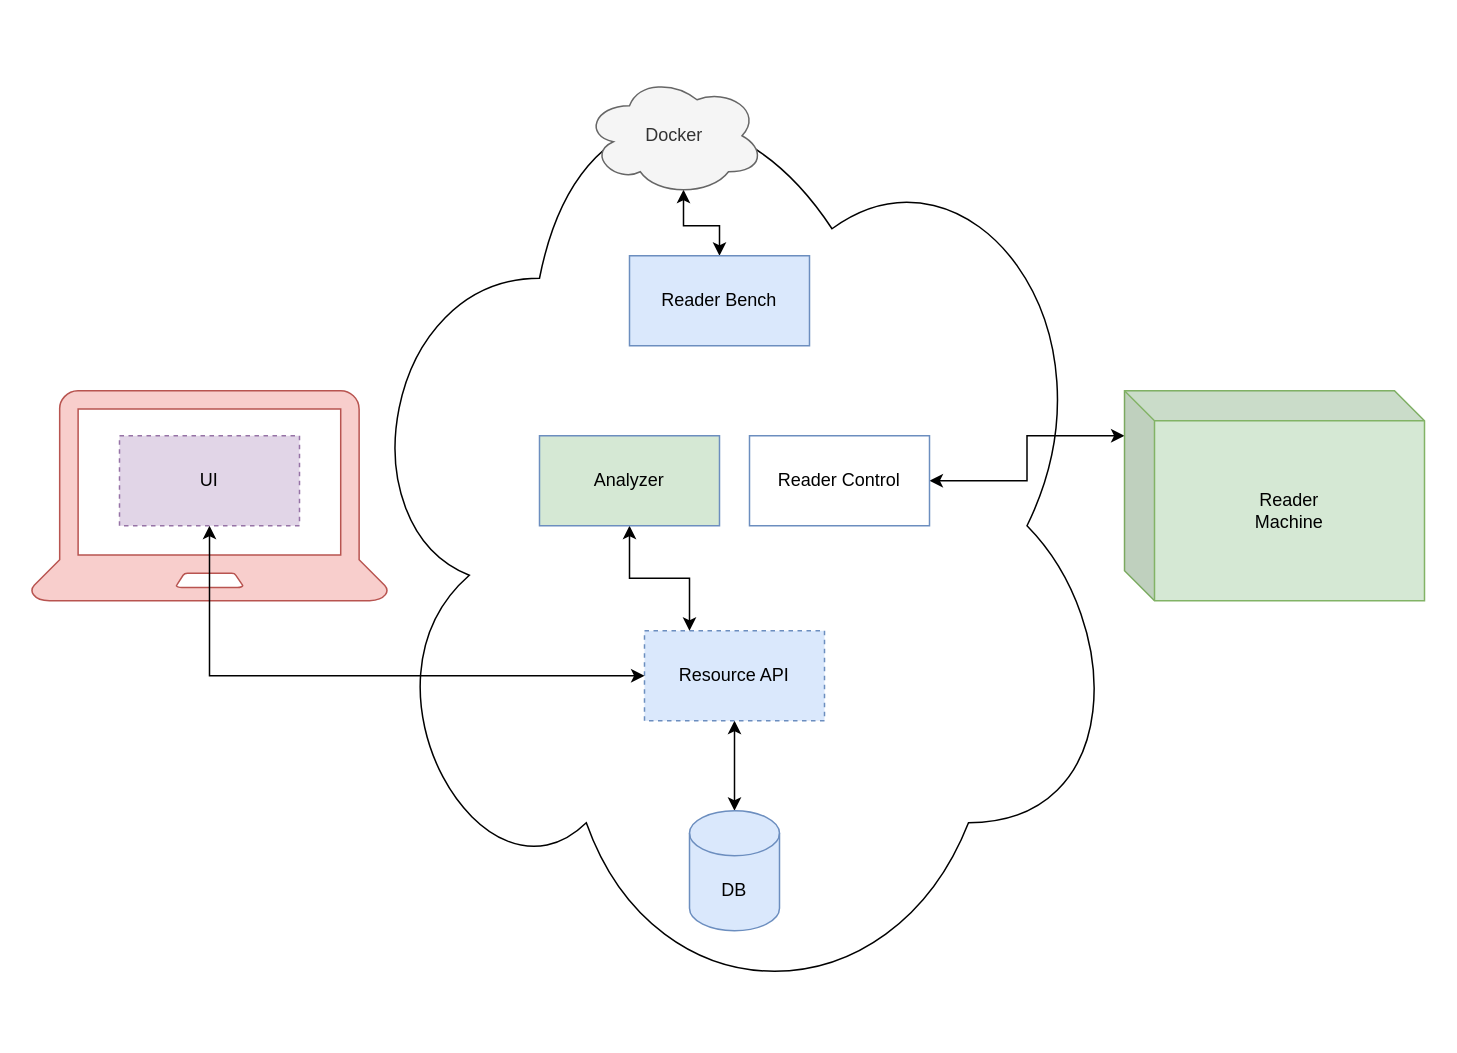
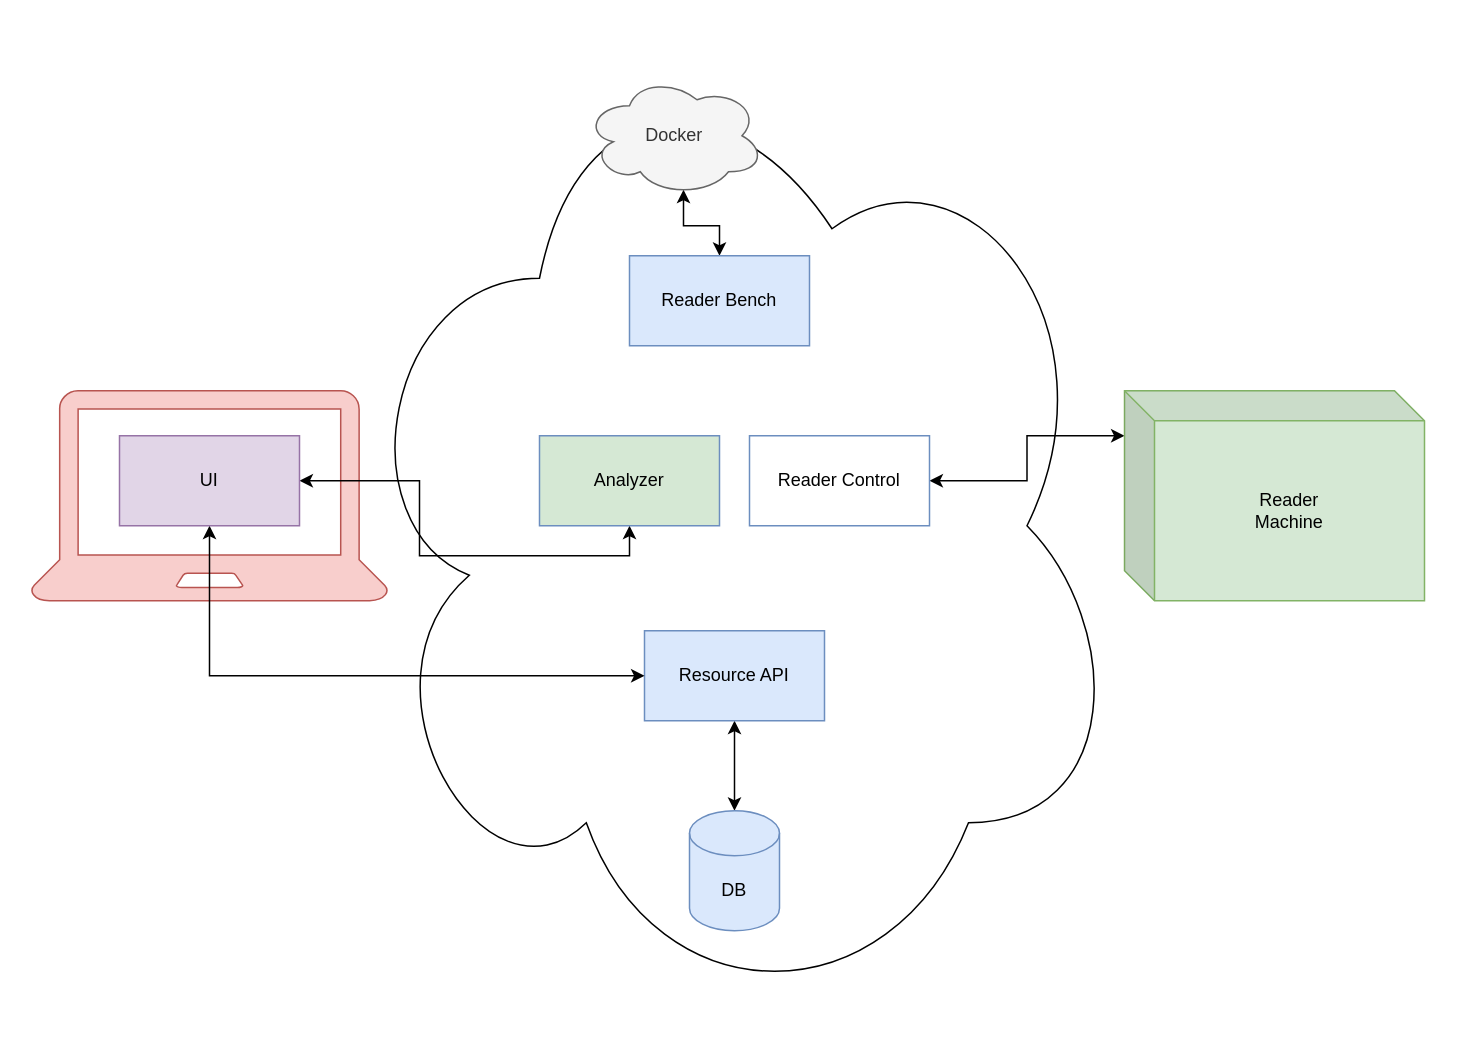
node "UI": style dashed -> solid
edge "Analyzer" -- "Resource API": now "Analyzer" -- "UI"
node "Resource API": style dashed -> solid
